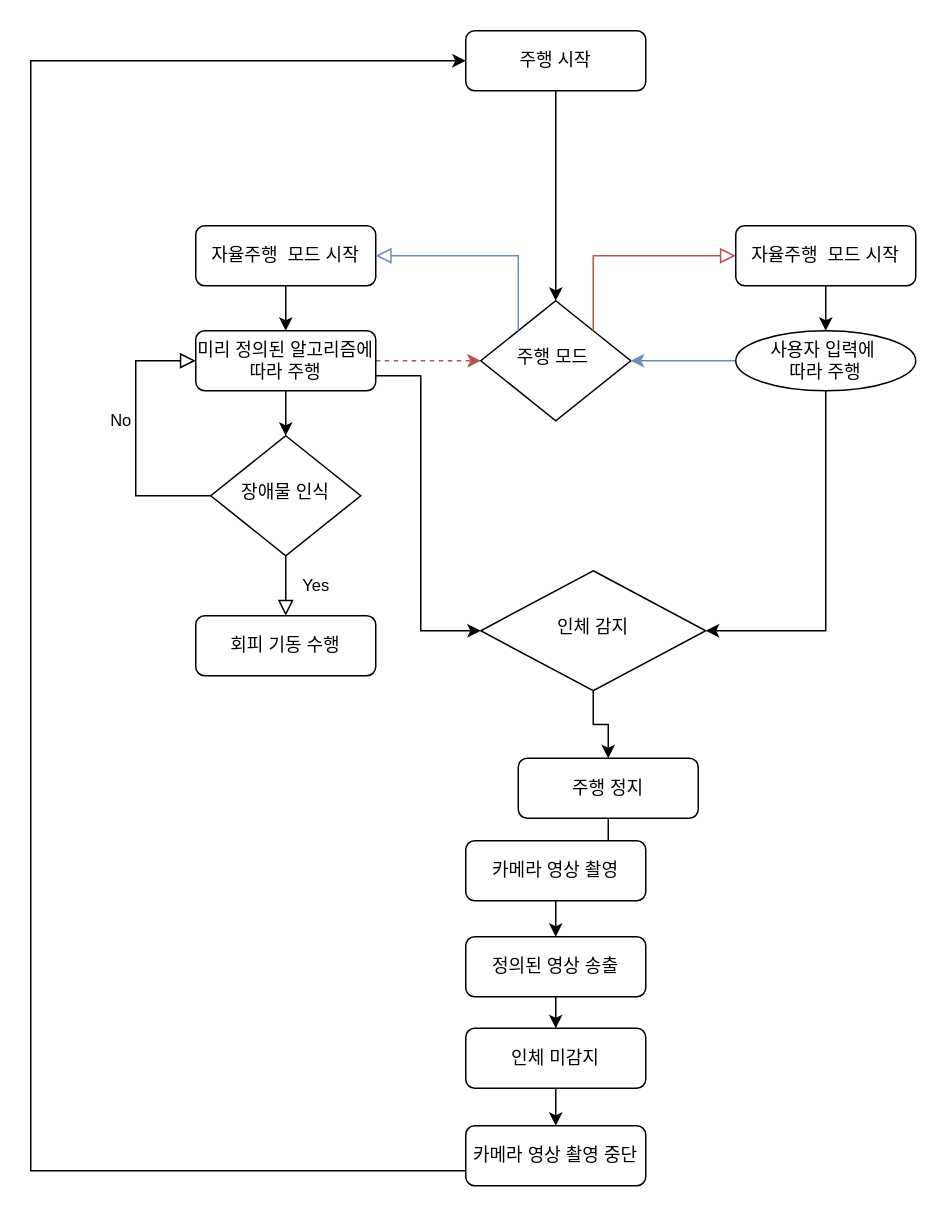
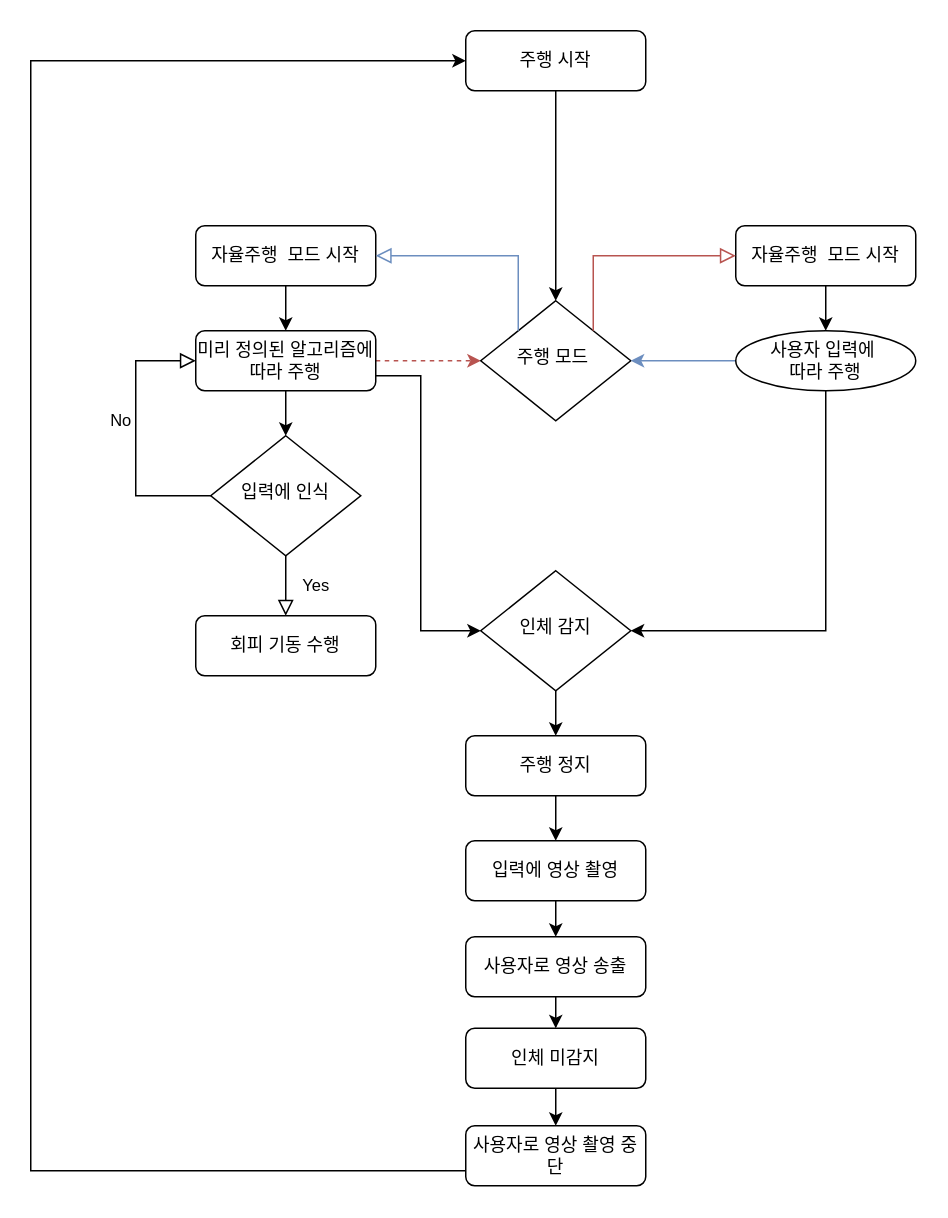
node "장애물 인식": label "장애물 인식" -> "입력에 인식"
node "인체 감지": size 225x120 -> 150x120
node "주행 정지": moved (608, 788) -> (556, 766)
node "카메라 영상 촬영": label "카메라 영상 촬영" -> "입력에 영상 촬영"
node "정의된 영상 송출": label "정의된 영상 송출" -> "사용자로 영상 송출"
node "카메라 영상 촬영 중단": label "카메라 영상 촬영 중단" -> "사용자로 영상 촬영 중단"
